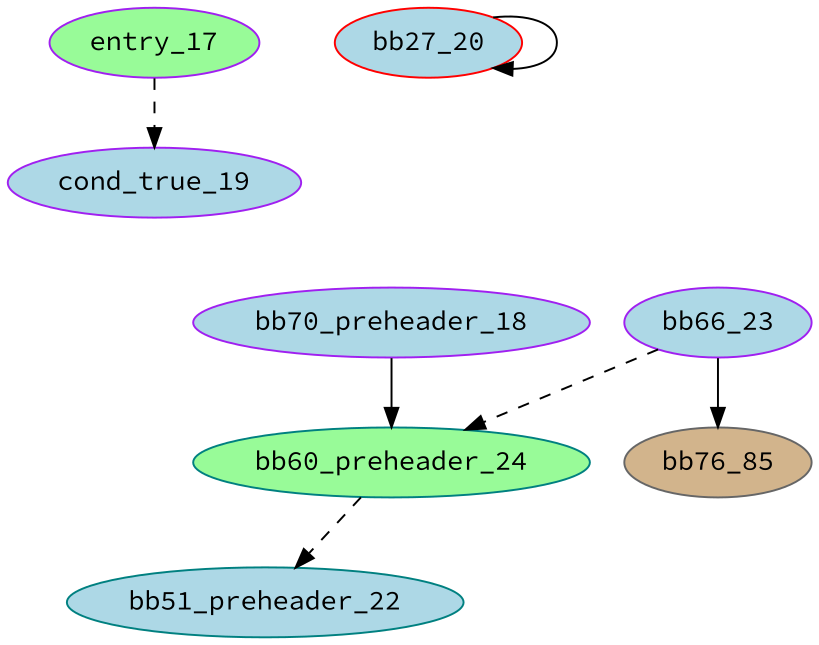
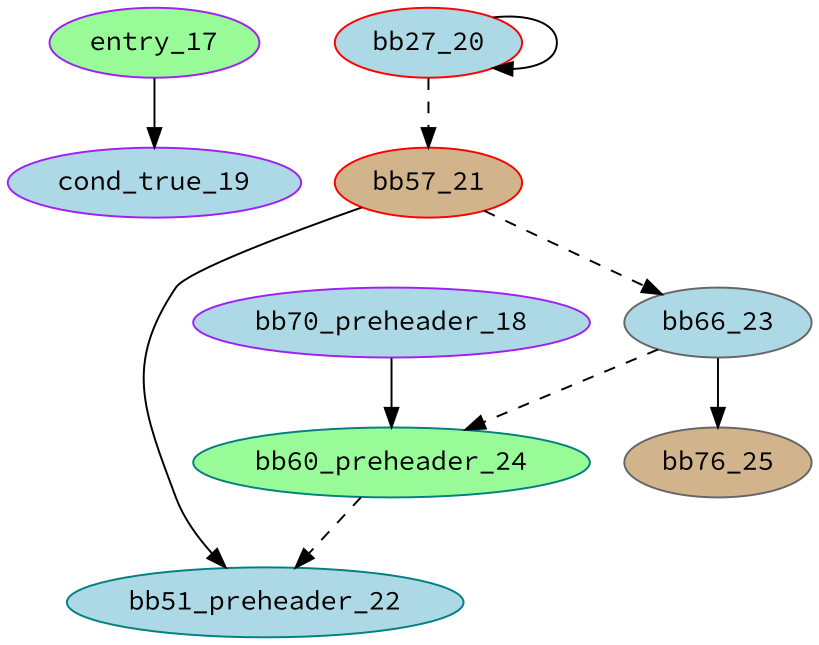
edge "entry_17" -> "cond_true_19": style dashed -> solid
node "bb57_21": added
node "bb66_23": color purple -> gray40
node "bb76_85": label "bb76_85" -> "bb76_25"
